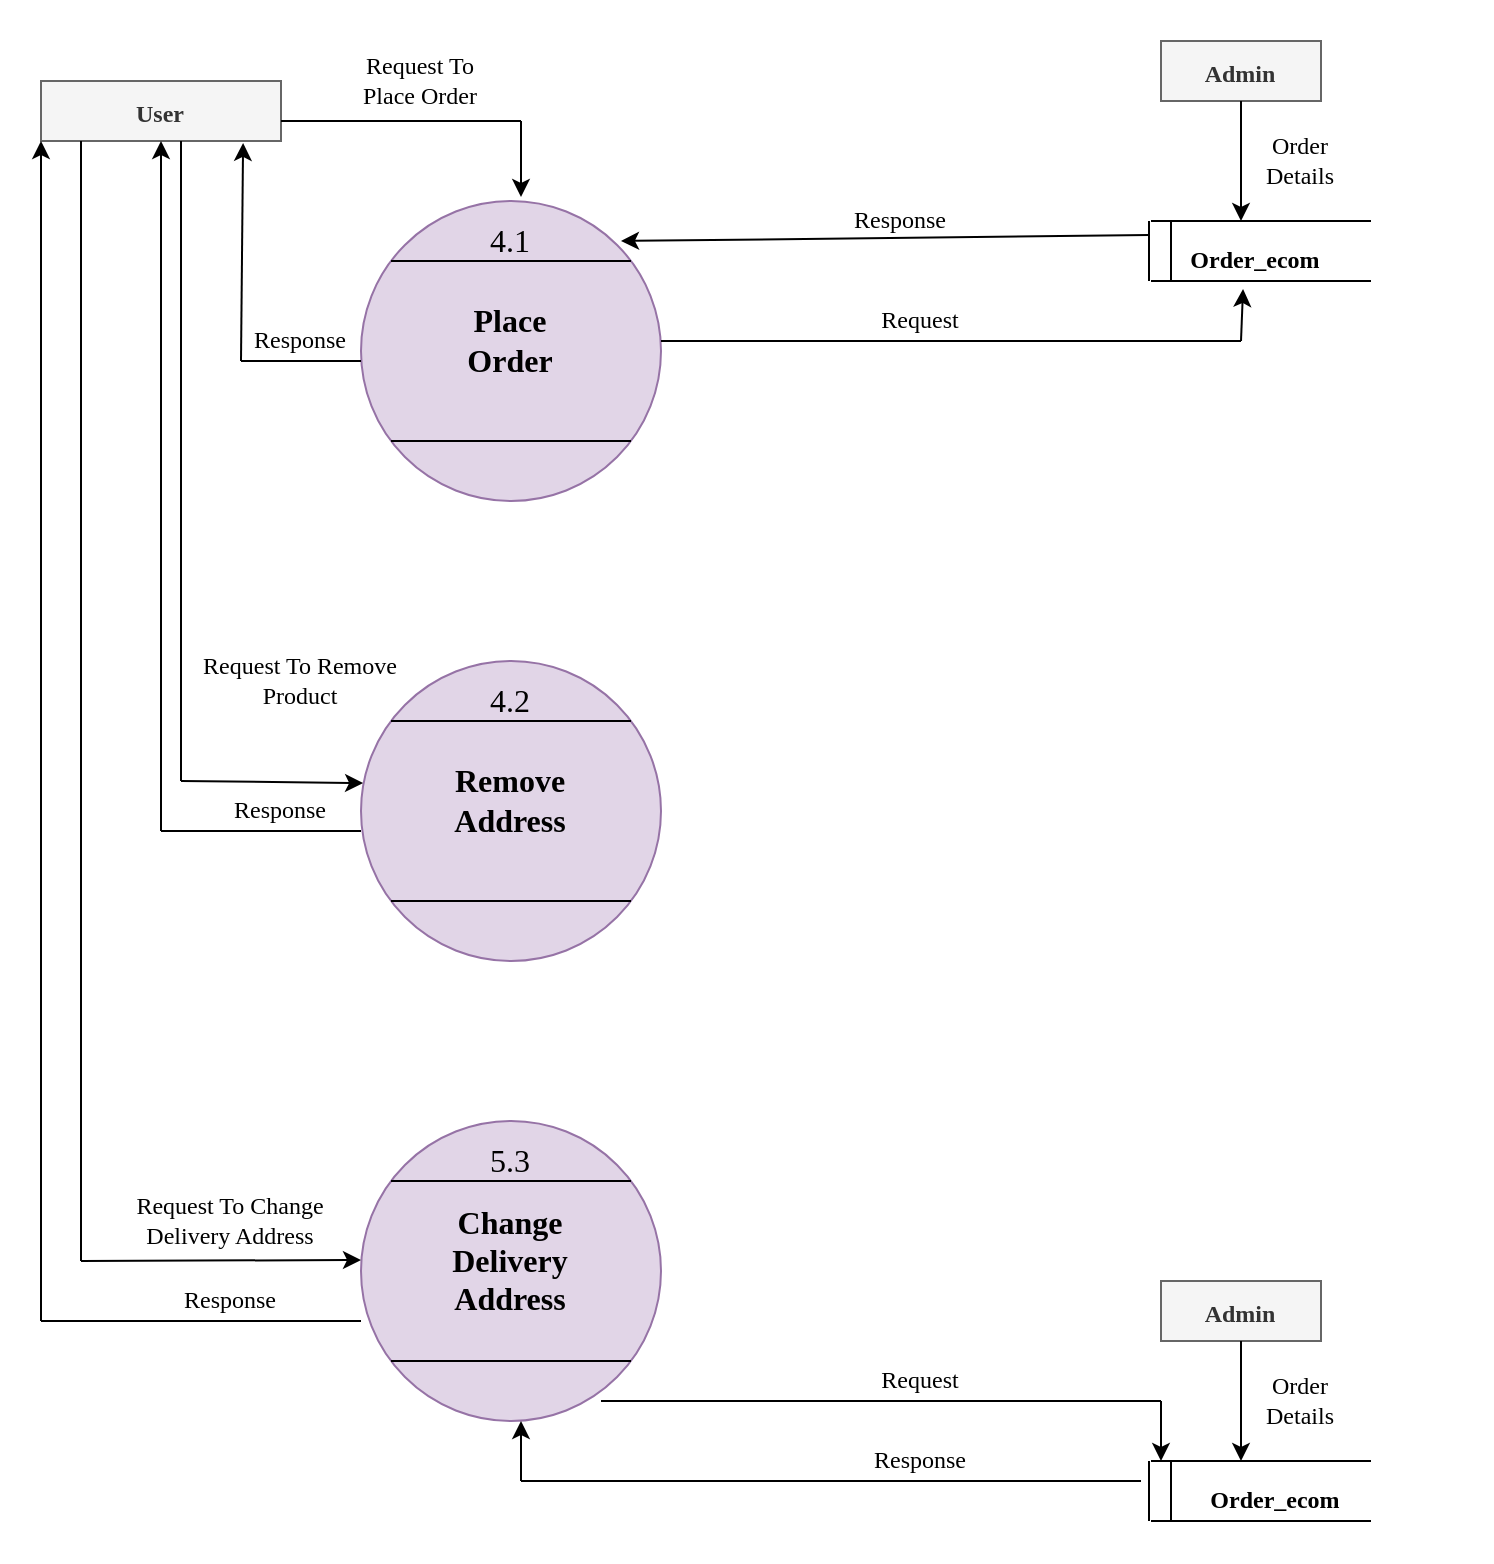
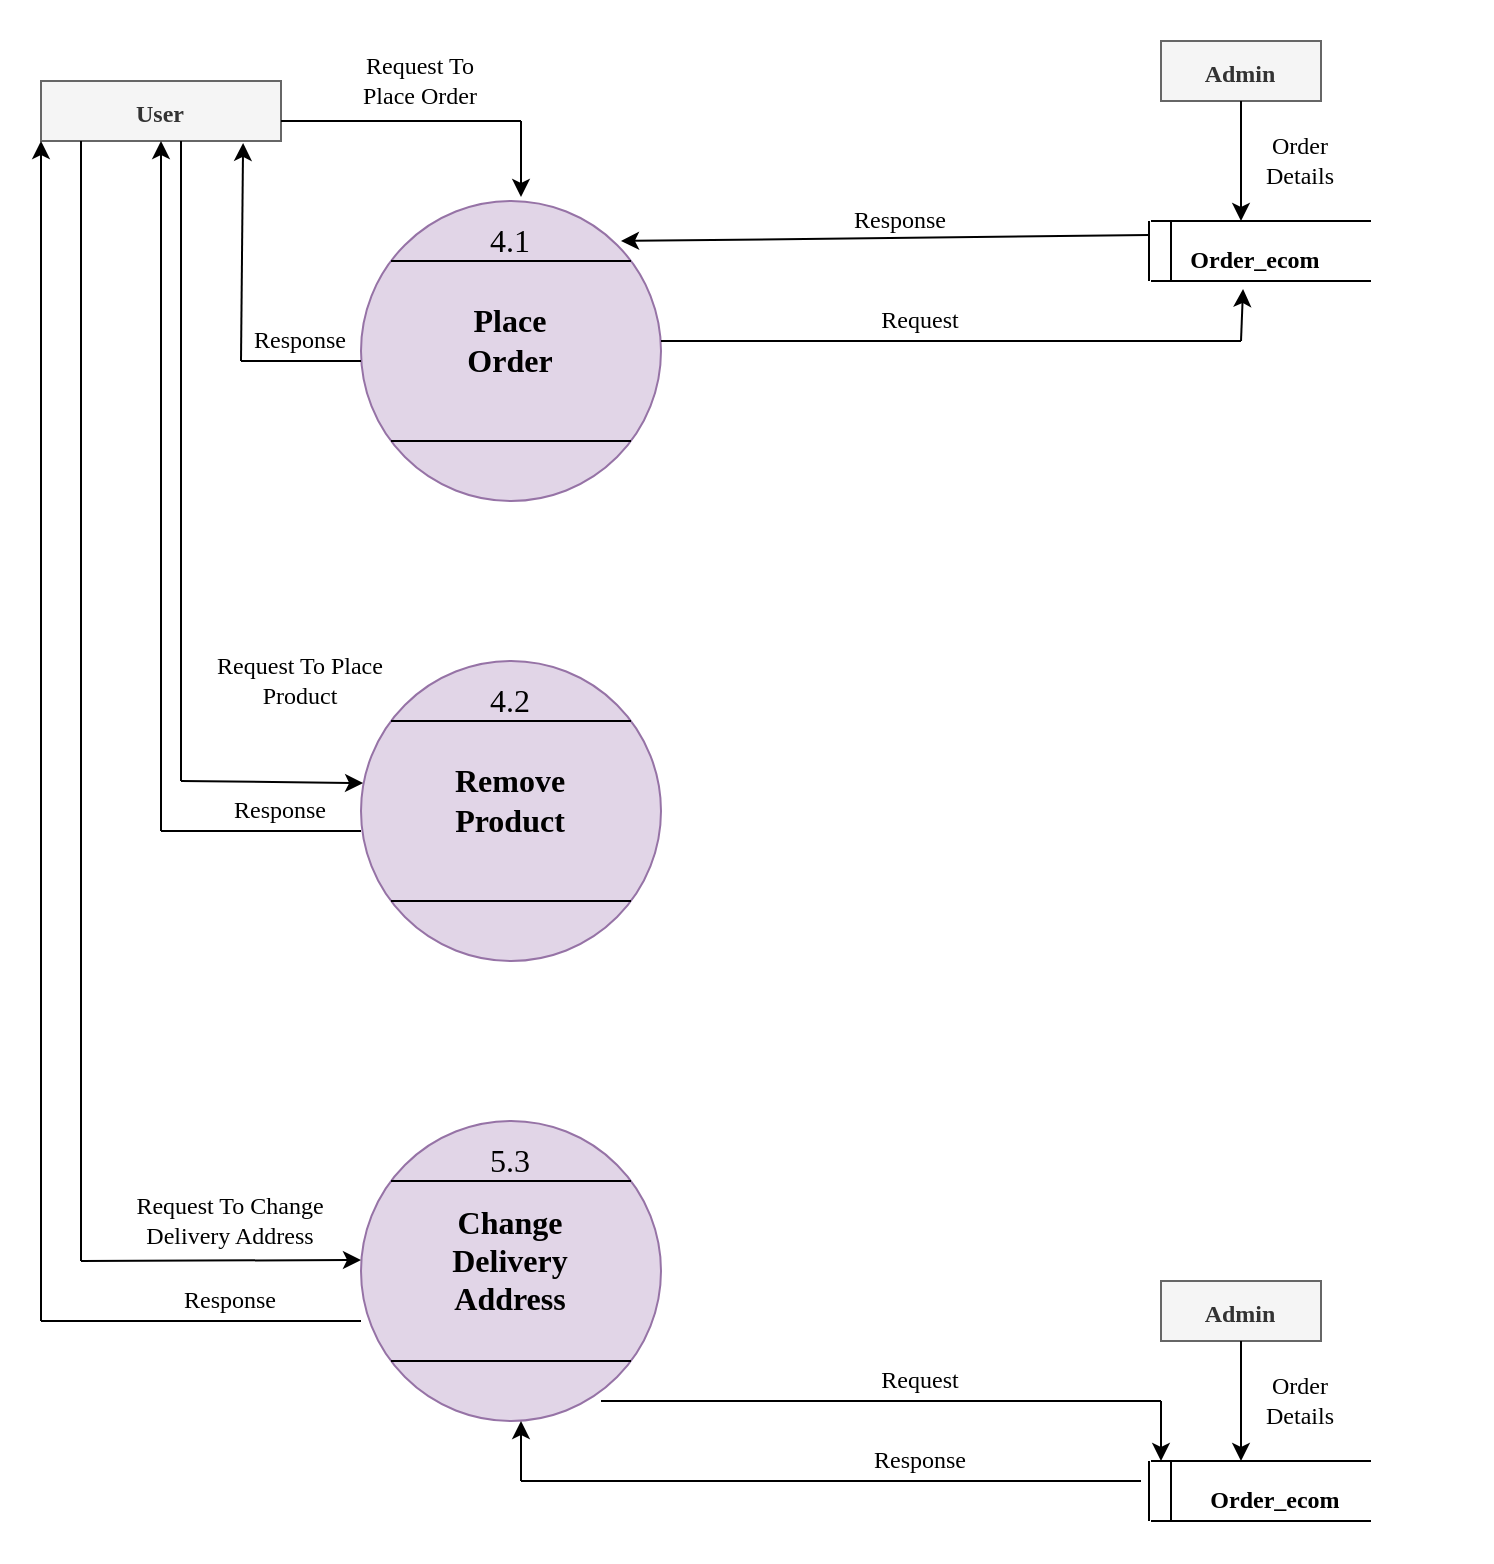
node "Request To Remove Product": label "Request To Remove Product" -> "Request To Place Product"
node "Remove Address": label "Remove Address" -> "Remove Product"
